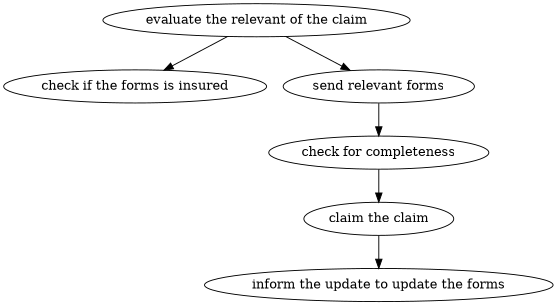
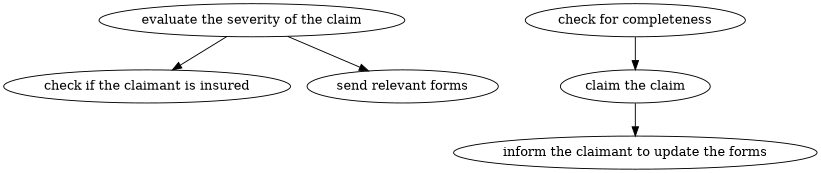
node "evaluate the relevant of the claim": label "evaluate the relevant of the claim" -> "evaluate the severity of the claim"
node "check if the forms is insured": label "check if the forms is insured" -> "check if the claimant is insured"
edge "send relevant forms" -> "check for completeness": removed
node "inform the update to update the forms": label "inform the update to update the forms" -> "inform the claimant to update the forms"
